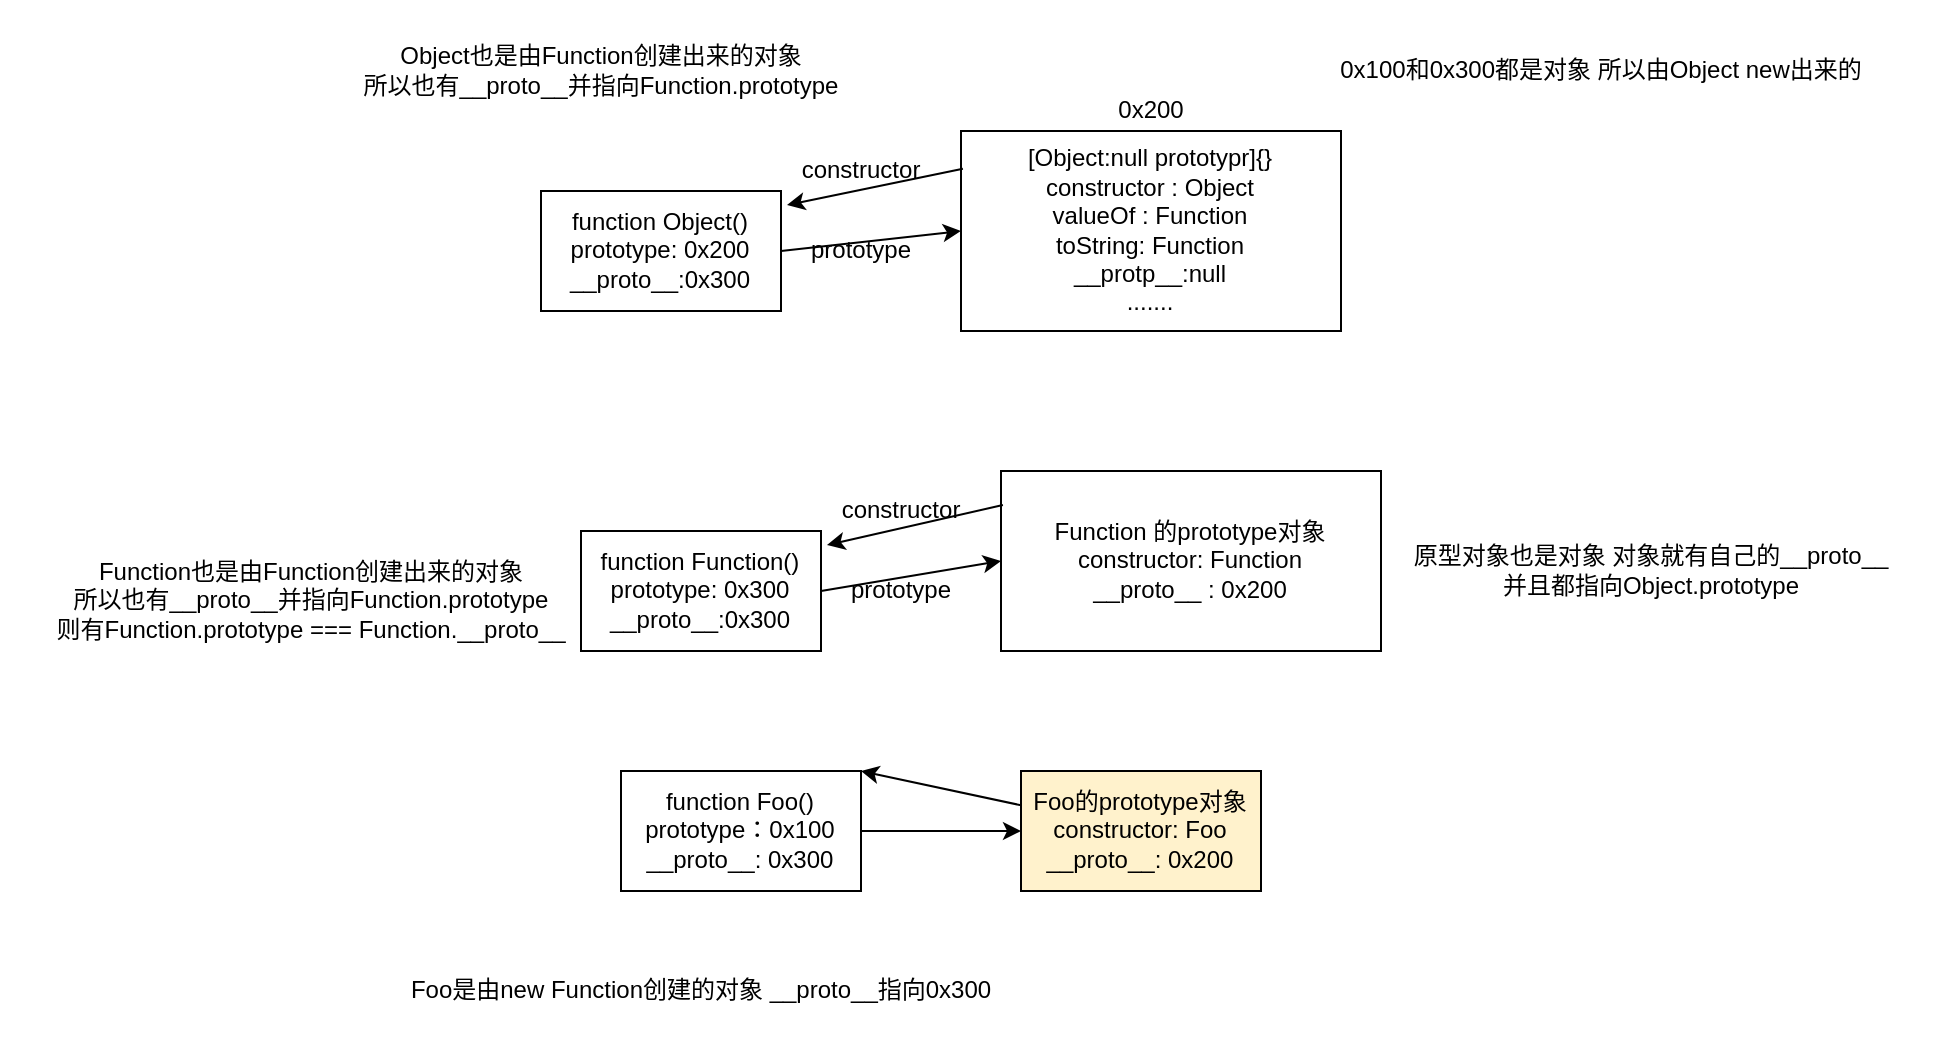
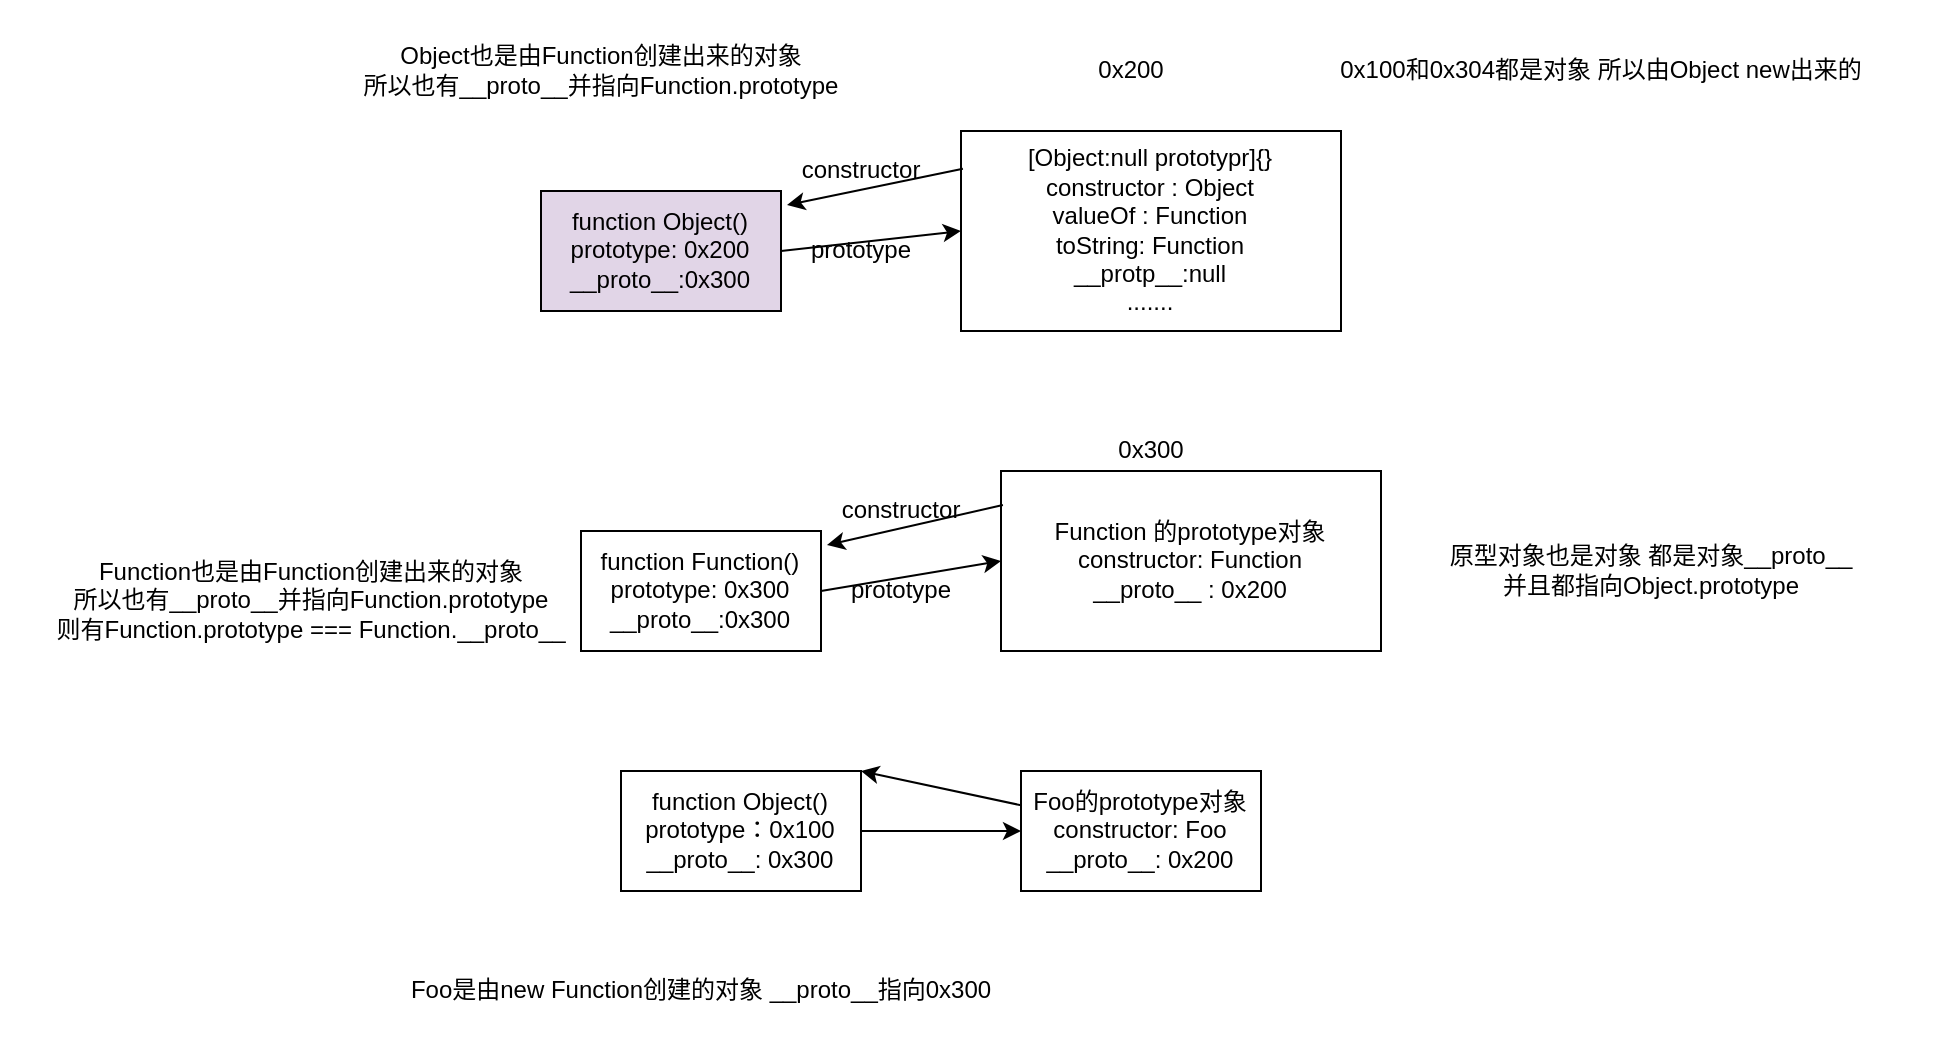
node "0x100和0x300都是对象 所以由Object new出来的": label "0x100和0x300都是对象 所以由Object new出来的" -> "0x100和0x304都是对象 所以由Object new出来的"
node "0x200": moved (1151, 111) -> (1131, 71)
node "function Object() prototype: 0x200 __proto__:0x300": fillcolor #ffffff -> #e1d5e7
node "0x300": added
node "原型对象也是对象 对象就有自己的__proto__ 并且都指向Object.prototype": label "原型对象也是对象 对象就有自己的__proto__ 并且都指向Object.prototype" -> "原型对象也是对象 都是对象__proto__ 并且都指向Object.prototype"
node "function Foo() prototype：0x100 __proto__: 0x300": label "function Foo() prototype：0x100 __proto__: 0x300" -> "function Object() prototype：0x100 __proto__: 0x300"
node "Foo的prototype对象 constructor: Foo __proto__: 0x200": fillcolor #fff2cc -> #ffffff
